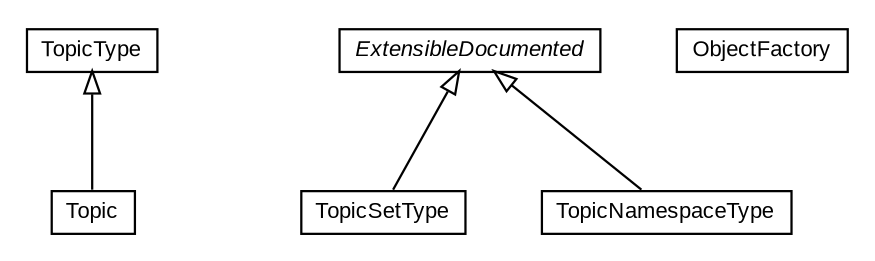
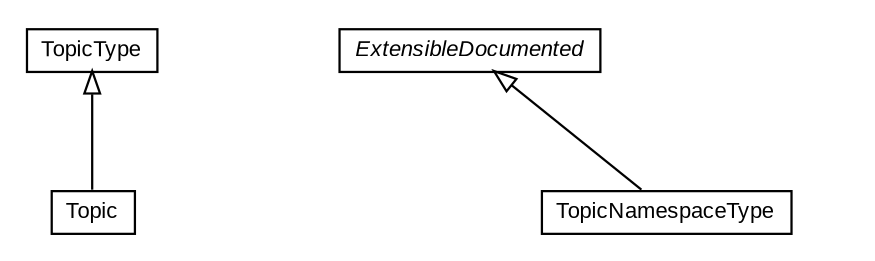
node "ObjectFactory": removed
node "TopicSetType": removed
